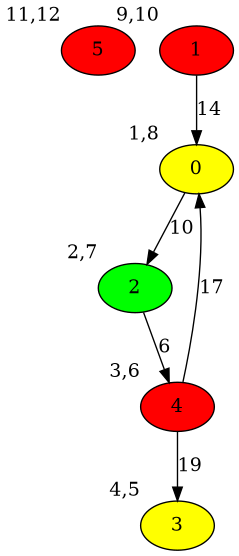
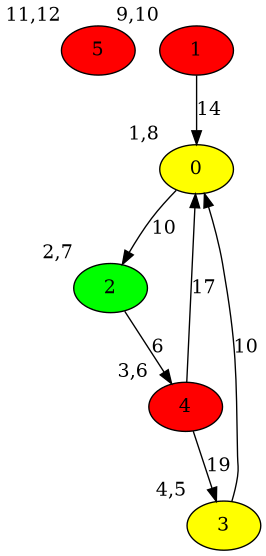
edge "3 4,5" -> "0 1,8": added, label "10"
